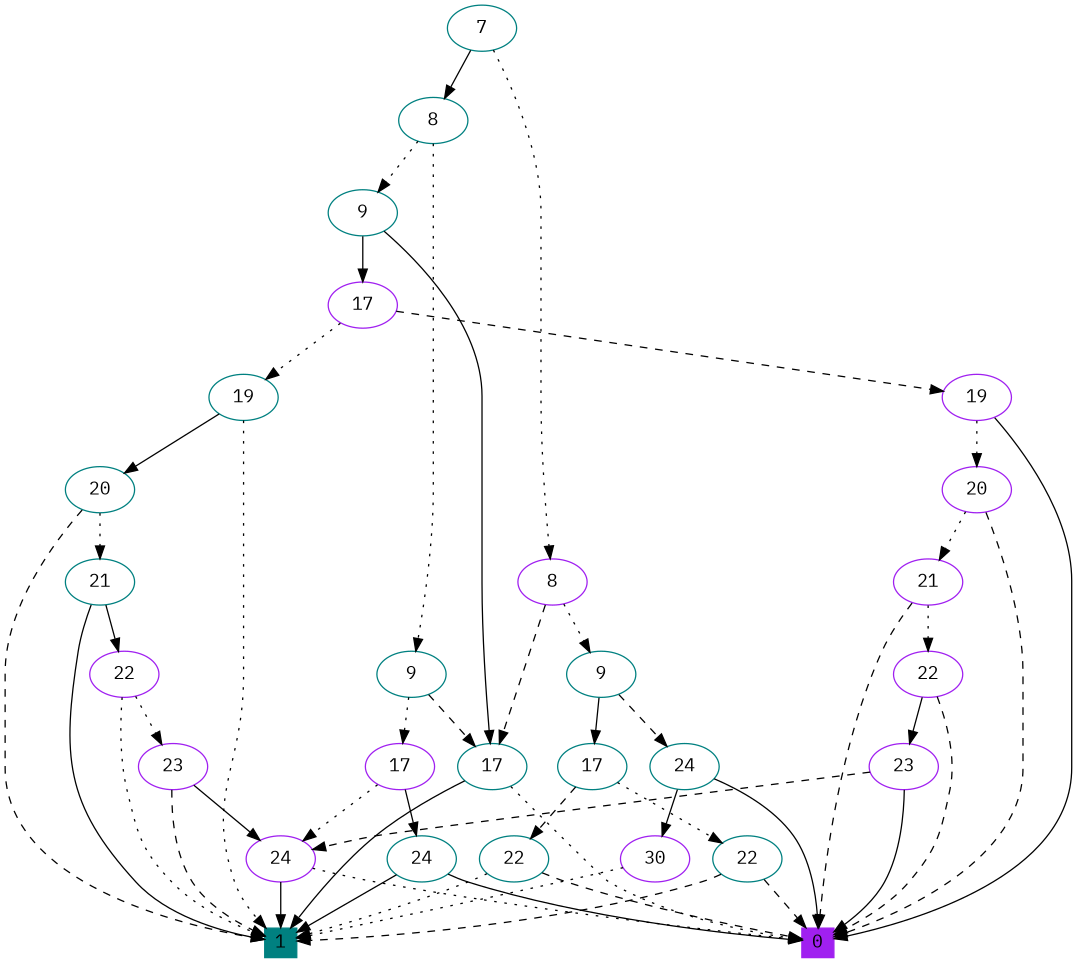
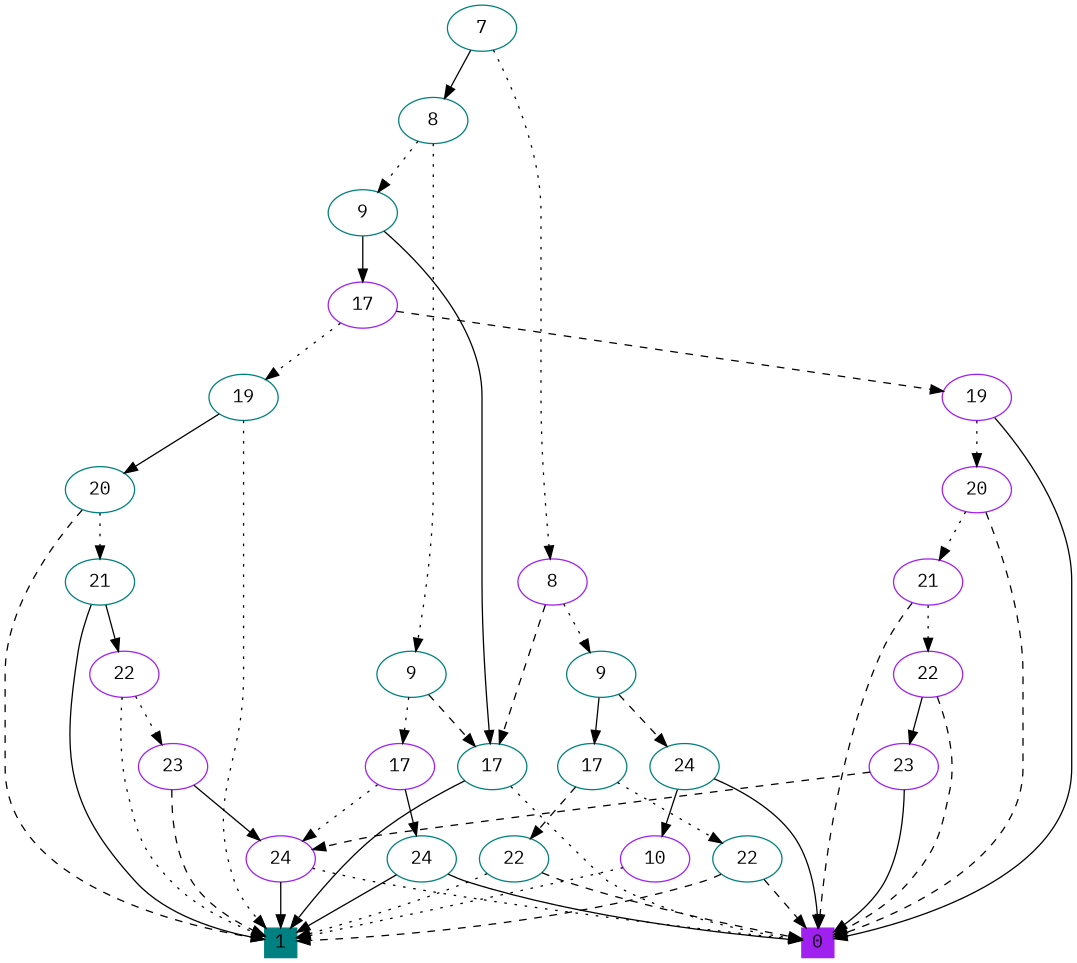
node "30": label "30" -> "10"
